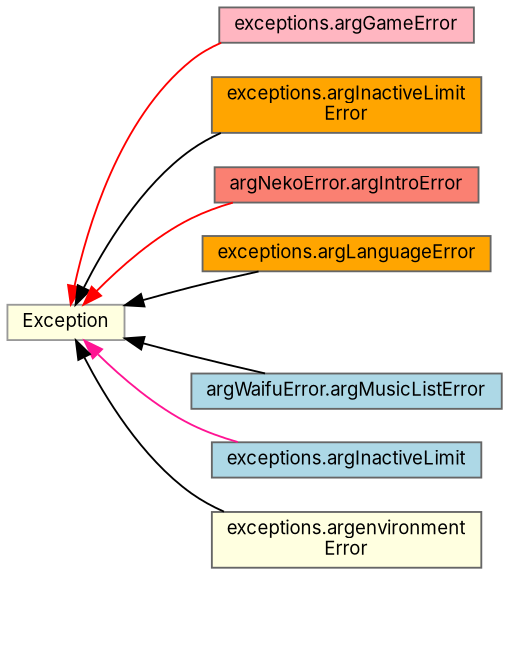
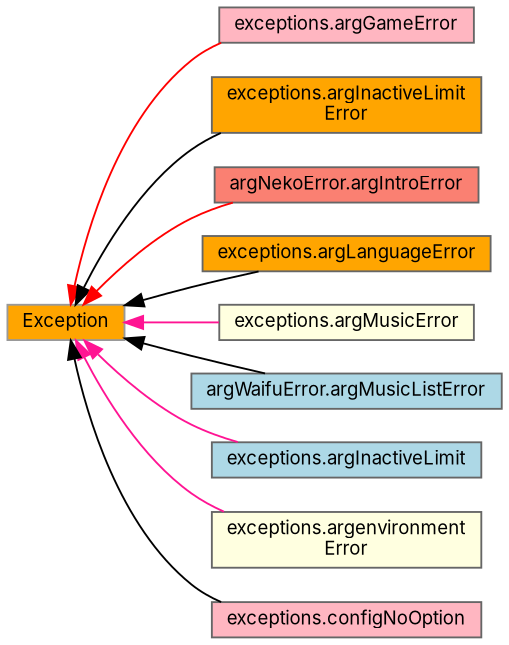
node "Exception": fillcolor lightyellow -> orange
node "exceptions.argMusicError": added
edge "exceptions.argenvironment Error" -> "Exception": color black -> deeppink
node "exceptions.configNoOption": added
